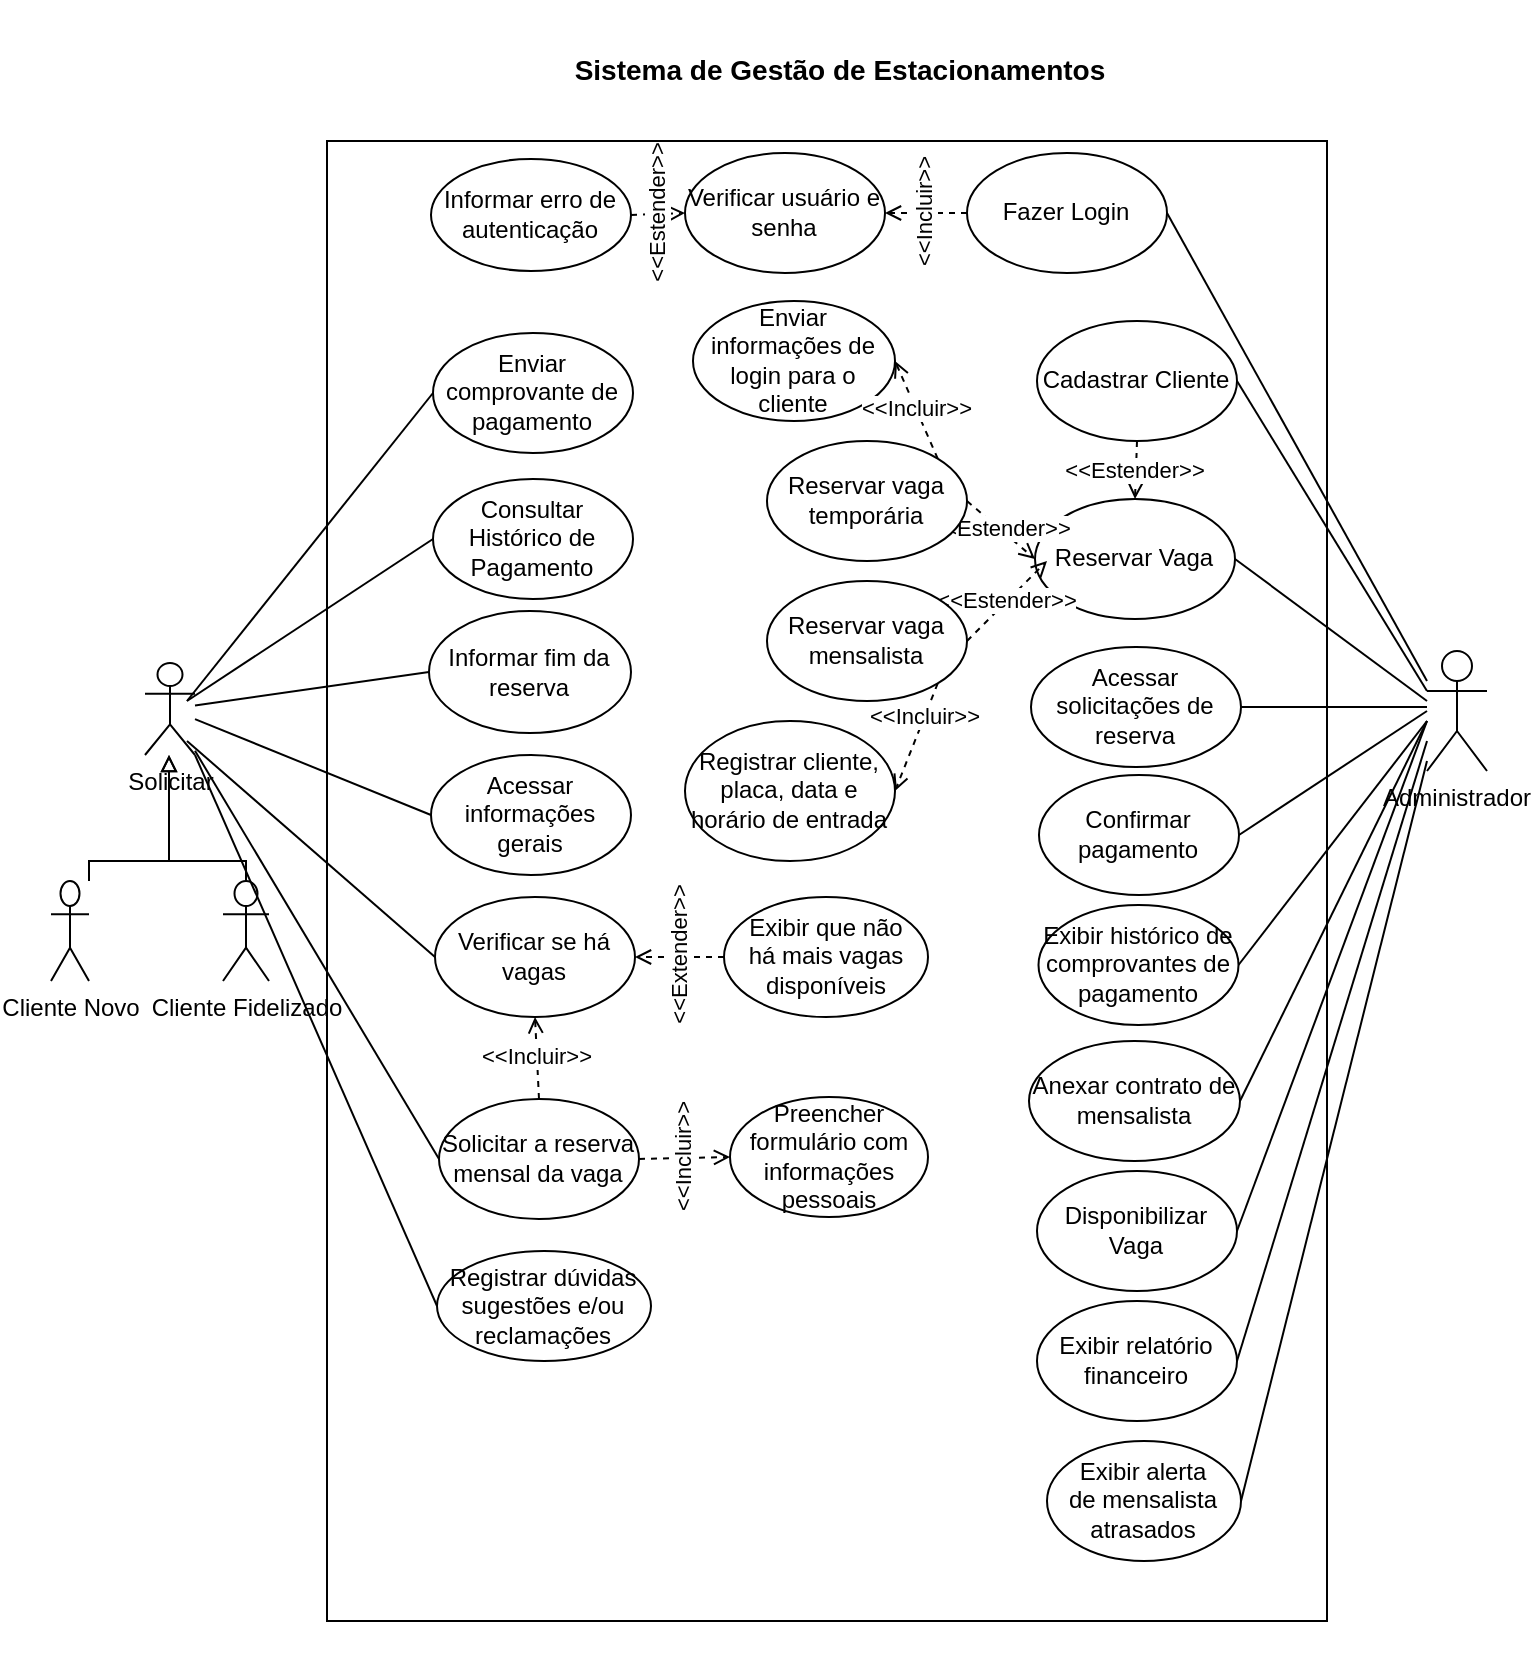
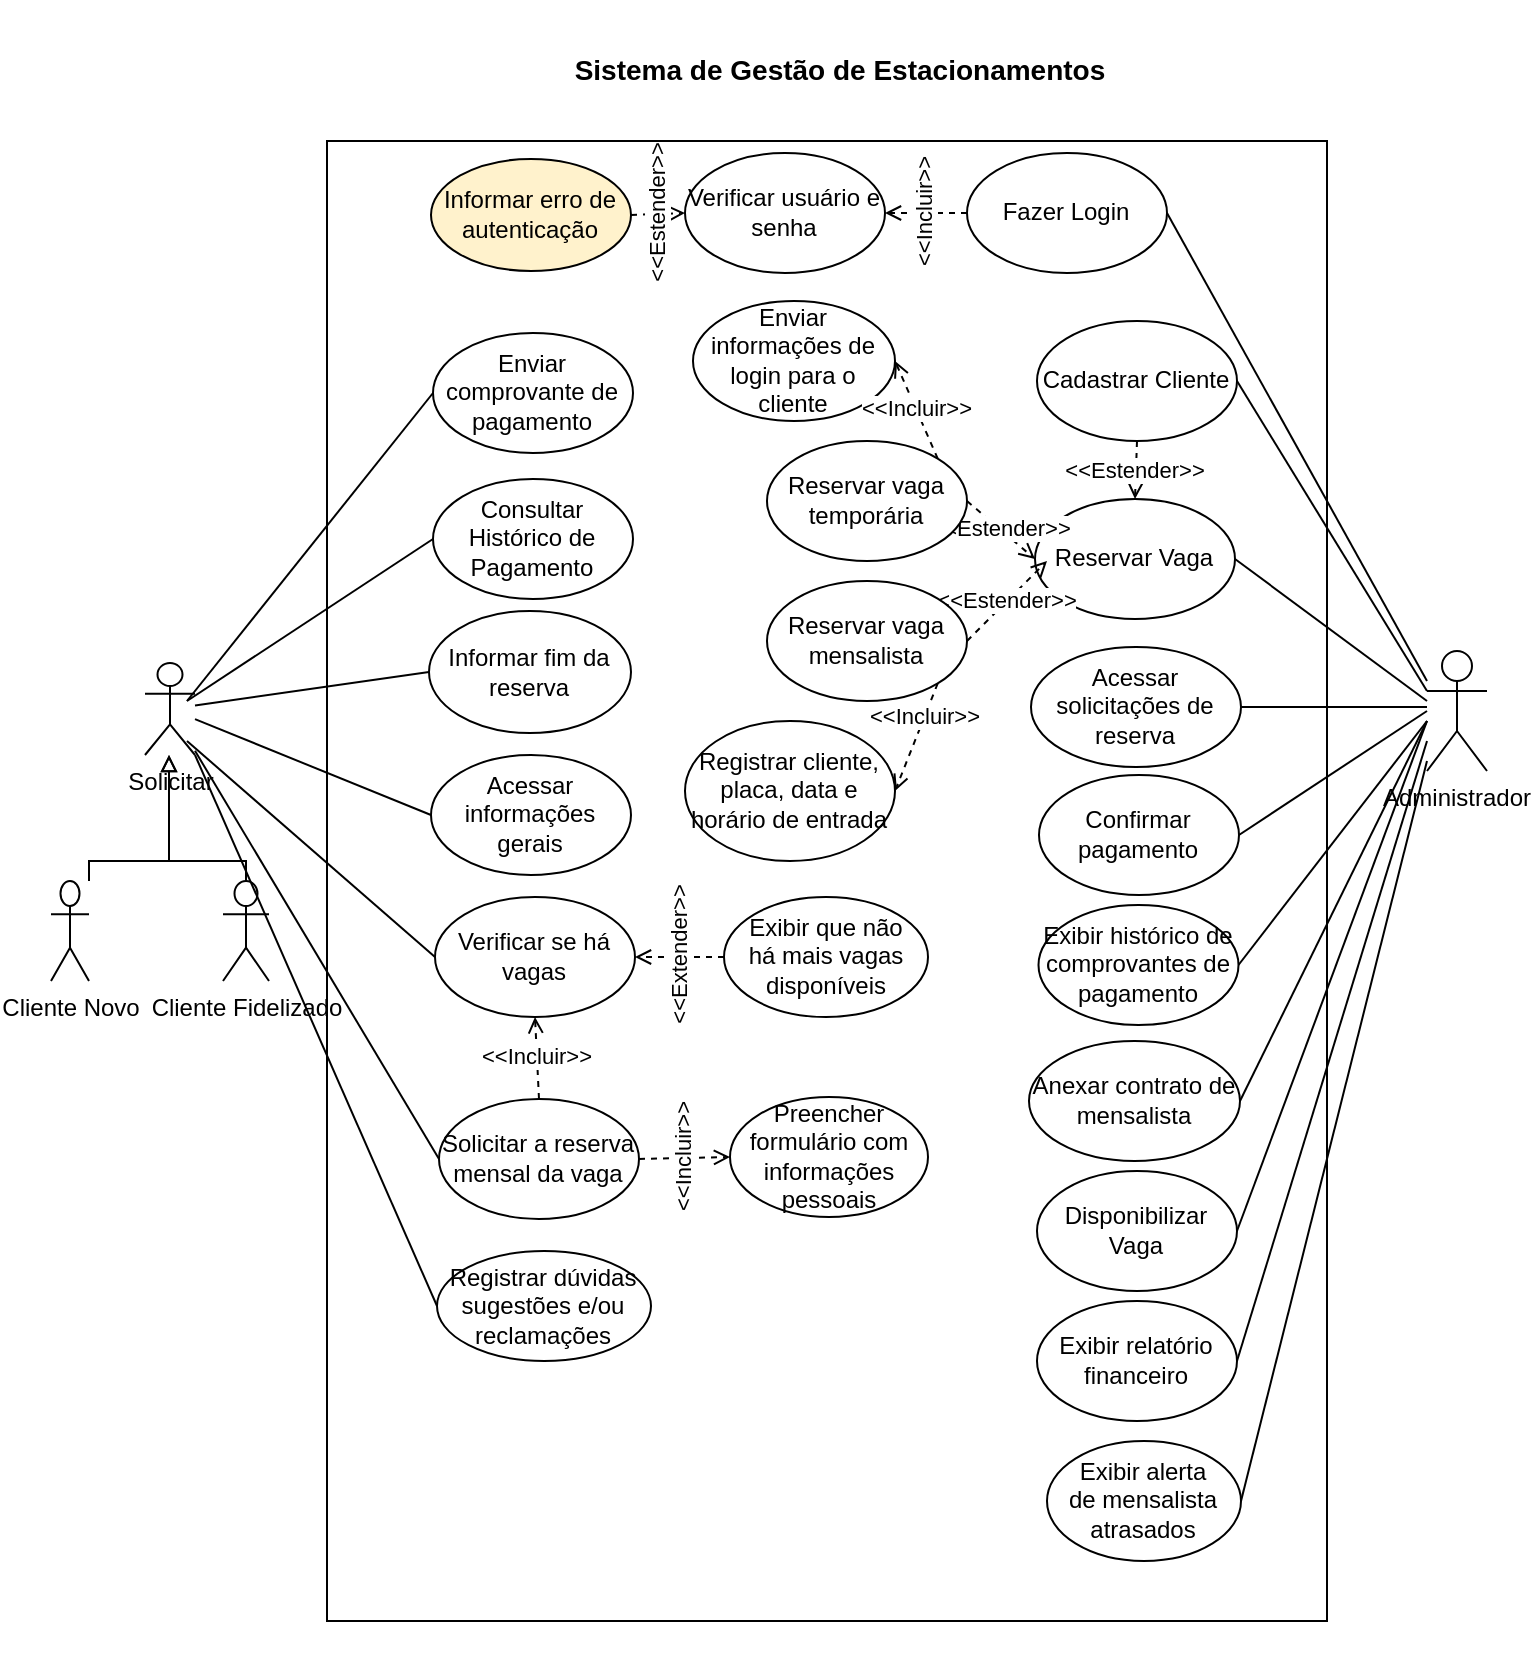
node "Informar erro de autenticação": fillcolor #ffffff -> #fff2cc
